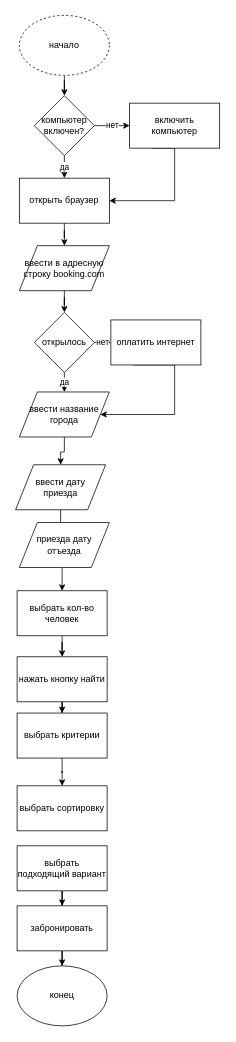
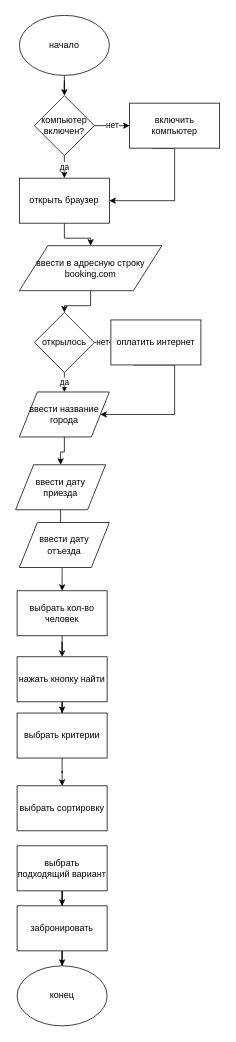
node "начало": style dashed -> solid
node "ввести в адресную строку booking.com": size 90x45 -> 143x45
node "приезда дату отъезда": label "приезда дату отъезда" -> "ввести дату отъезда"
